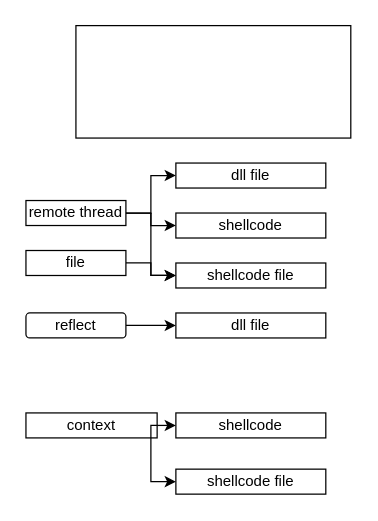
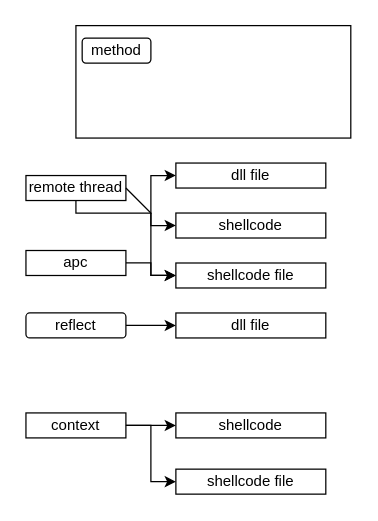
node "method": added
node "remote thread": moved (76, 213) -> (76, 188)
node "file": label "file" -> "apc"
node "context": size 131x25 -> 100x25
